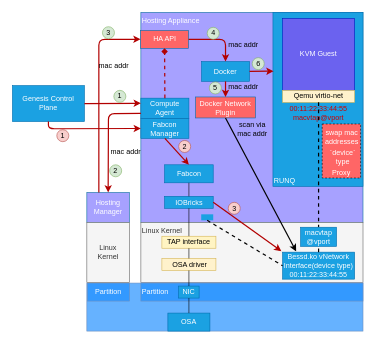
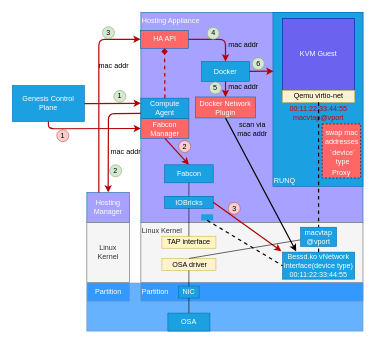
node "Fabcon Manager": fillcolor #1ba1e2 -> #ff6666
edge "TAP interface" -- "OSA driver": now "macvtap @vport" -- "OSA driver"
